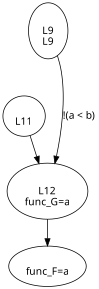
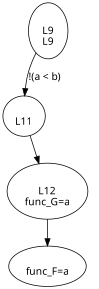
edge "L9 L9" -> "L12 func_G=a": now "L9 L9" -> "L11"
